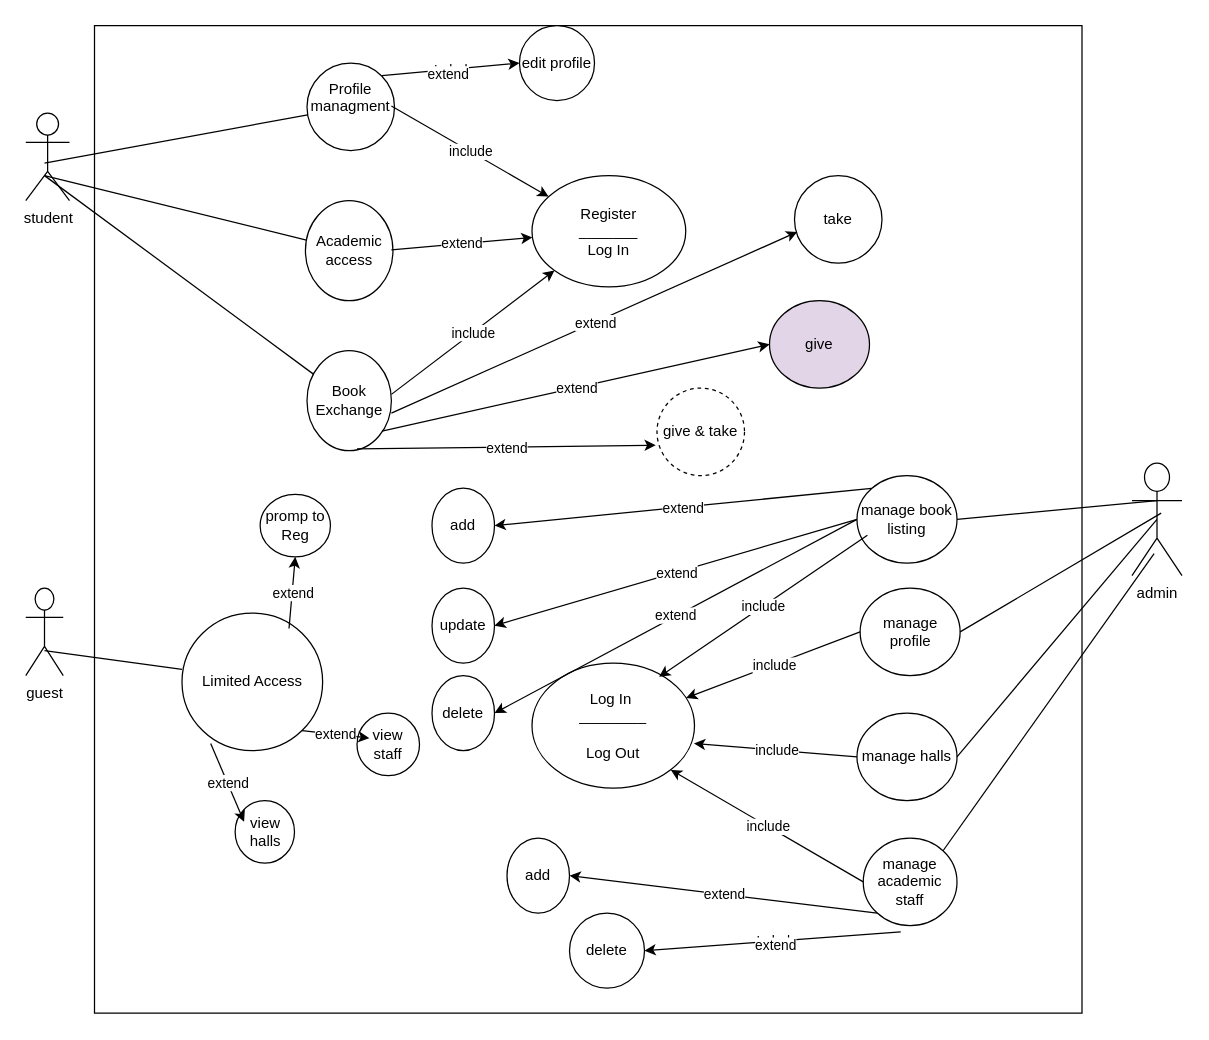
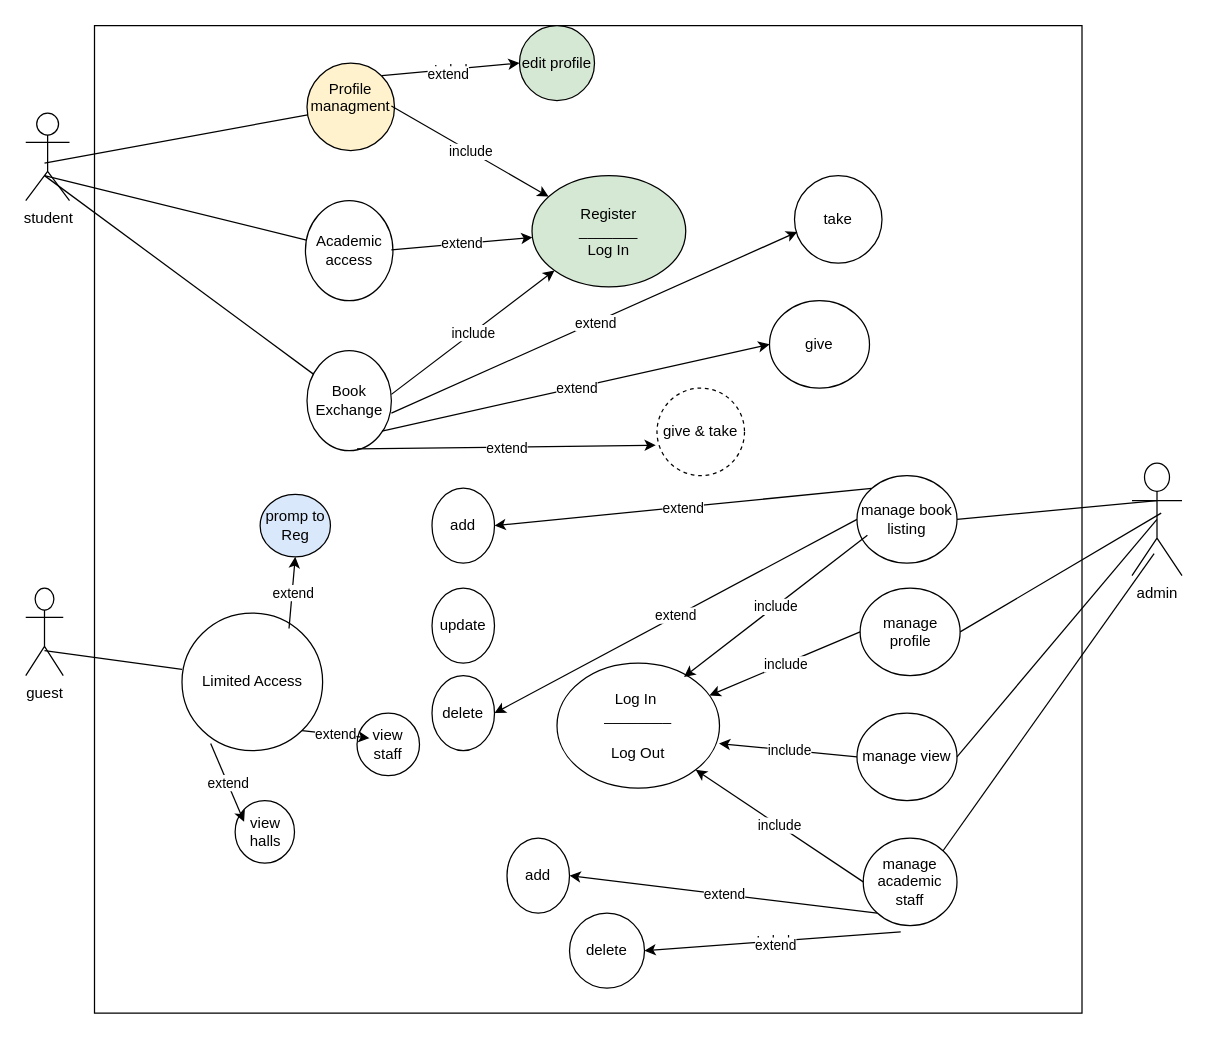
node "edit profile": fillcolor #ffffff -> #d5e8d4
node "Profile managment": fillcolor #ffffff -> #fff2cc
node "Register _______ Log In": fillcolor #ffffff -> #d5e8d4
node "give": fillcolor #e1d5e7 -> #ffffff
node "promp to Reg": fillcolor #ffffff -> #dae8fc
edge "manage book listing" -> "update": removed, label "extend"
node "Log In ________ Log Out": moved (613, 726) -> (638, 726)
node "manage halls": label "manage halls" -> "manage view"
